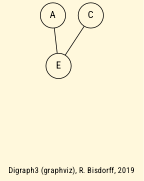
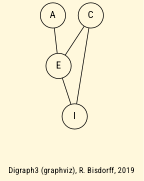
node "I": added
